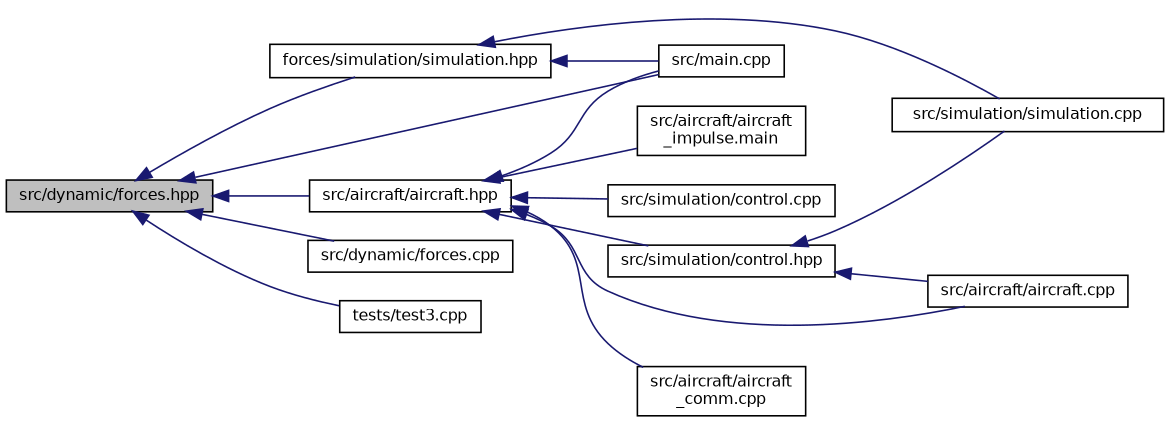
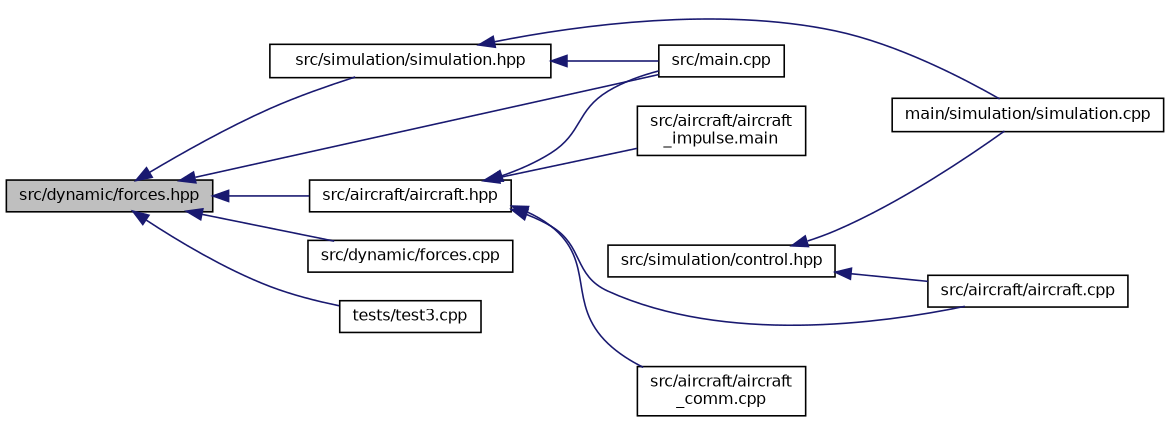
node "forces/simulation/simulation.hpp": label "forces/simulation/simulation.hpp" -> "src/simulation/simulation.hpp"
node "src/simulation/simulation.cpp": label "src/simulation/simulation.cpp" -> "main/simulation/simulation.cpp"
node "src/simulation/control.cpp": removed
edge "src/simulation/control.hpp" -> "src/aircraft/aircraft.hpp": removed
